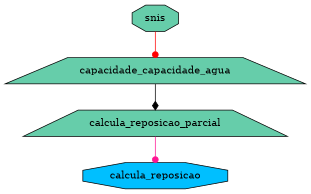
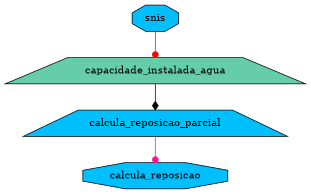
node "snis": fillcolor aquamarine3 -> deepskyblue
node "capacidade_capacidade_agua": label "capacidade_capacidade_agua" -> "capacidade_instalada_agua"
node "calcula_reposicao_parcial": fillcolor aquamarine3 -> deepskyblue
